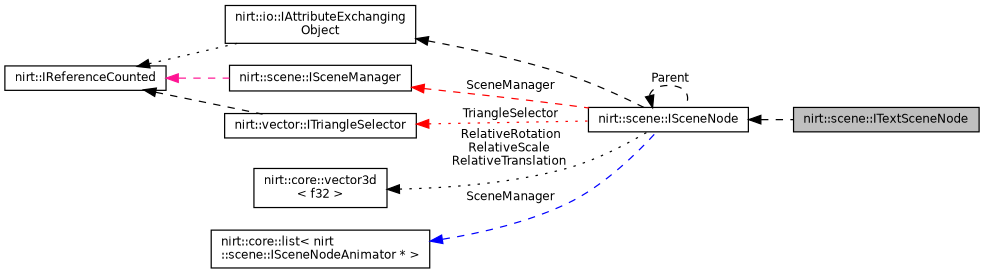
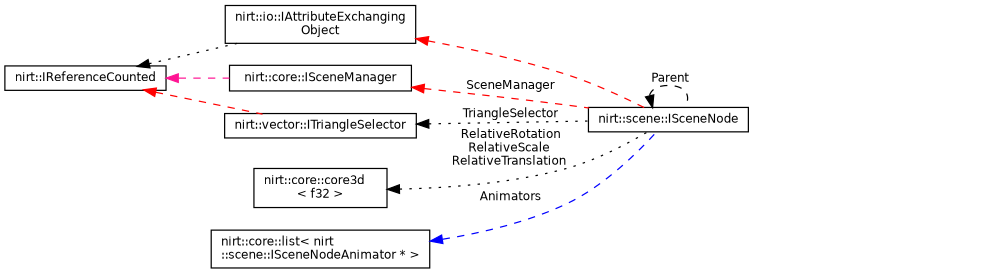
edge "nirt::scene::ISceneNode" -> "nirt::io::IAttributeExchanging Object": color black -> red
node "nirt::scene::ISceneManager": label "nirt::scene::ISceneManager" -> "nirt::core::ISceneManager"
edge "nirt::vector::ITriangleSelector" -> "nirt::IReferenceCounted": color black -> red
node "nirt::scene::ITextSceneNode": removed
edge "nirt::scene::ISceneNode" -> "nirt::vector::ITriangleSelector": color red -> black
node "nirt::core::vector3d < f32 >": label "nirt::core::vector3d < f32 >" -> "nirt::core::core3d < f32 >"
edge "nirt::scene::ISceneNode" -> "nirt::core::list< nirt ::scene::ISceneNodeAnimator * >": label " SceneManager" -> " Animators"
